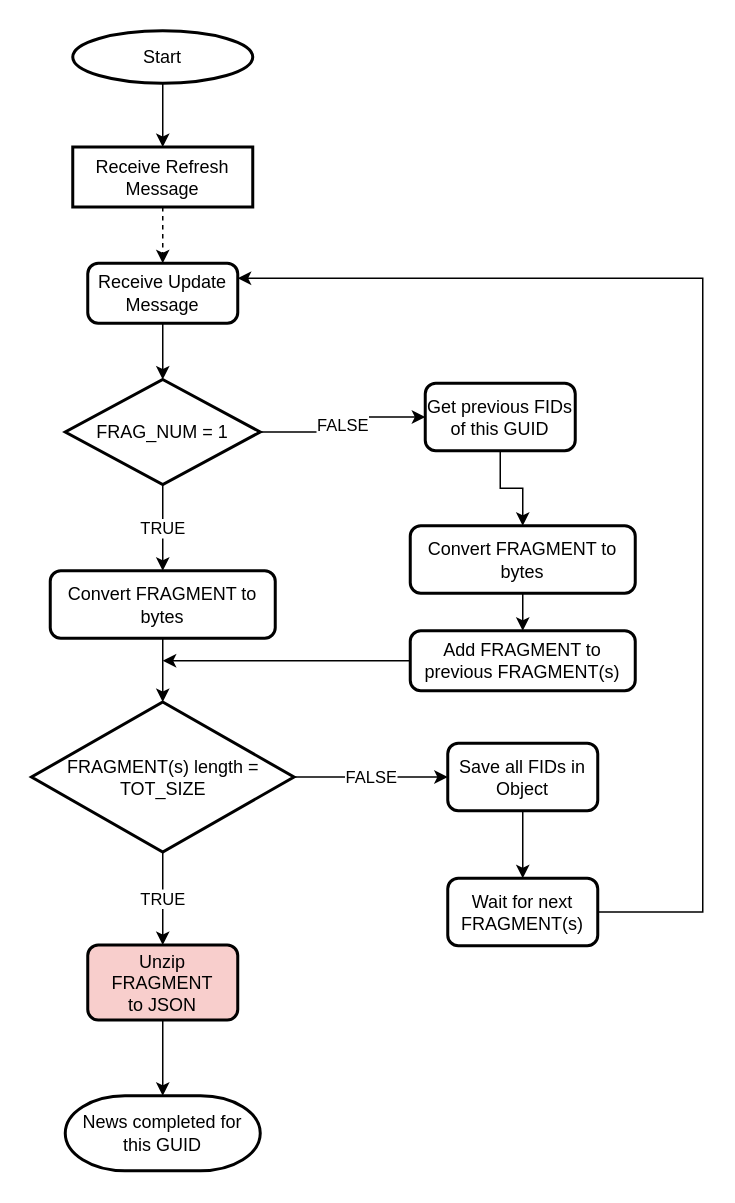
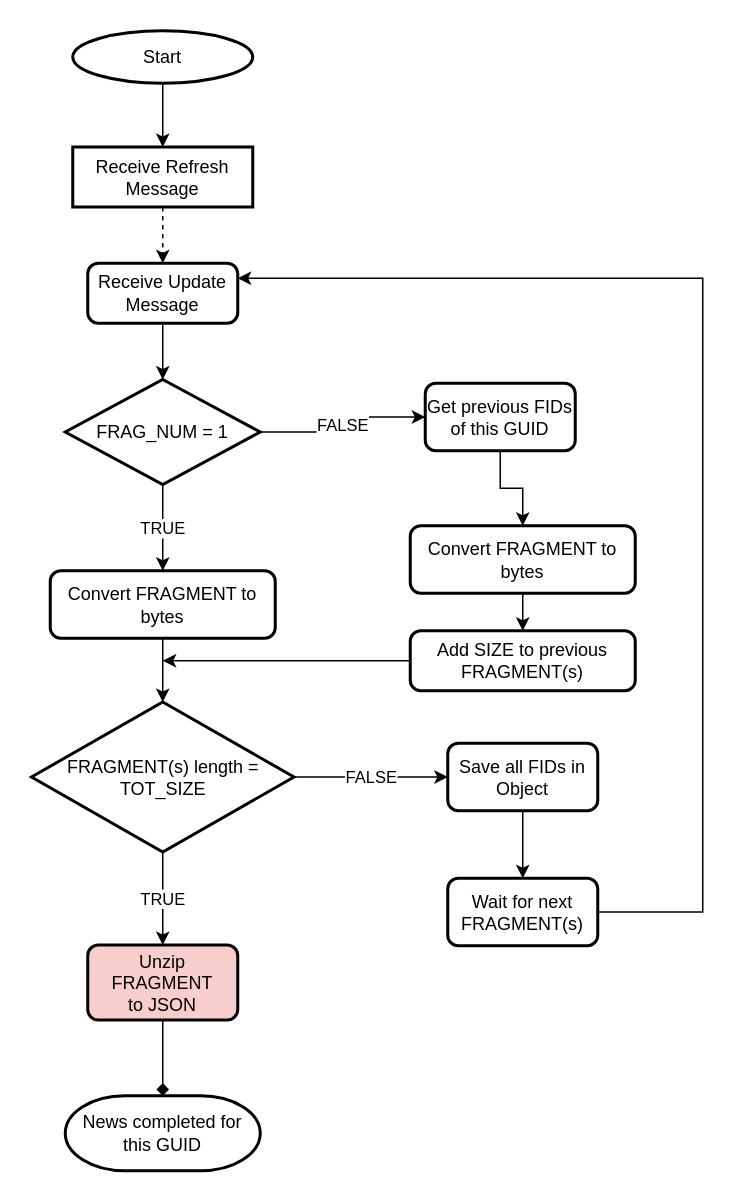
node "Add FRAGMENT to previous FRAGMENT(s)": label "Add FRAGMENT to previous FRAGMENT(s)" -> "Add SIZE to previous FRAGMENT(s)"
edge "Unzip FRAGMENT to JSON" -> "News completed for this GUID": arrowhead classic -> diamond
